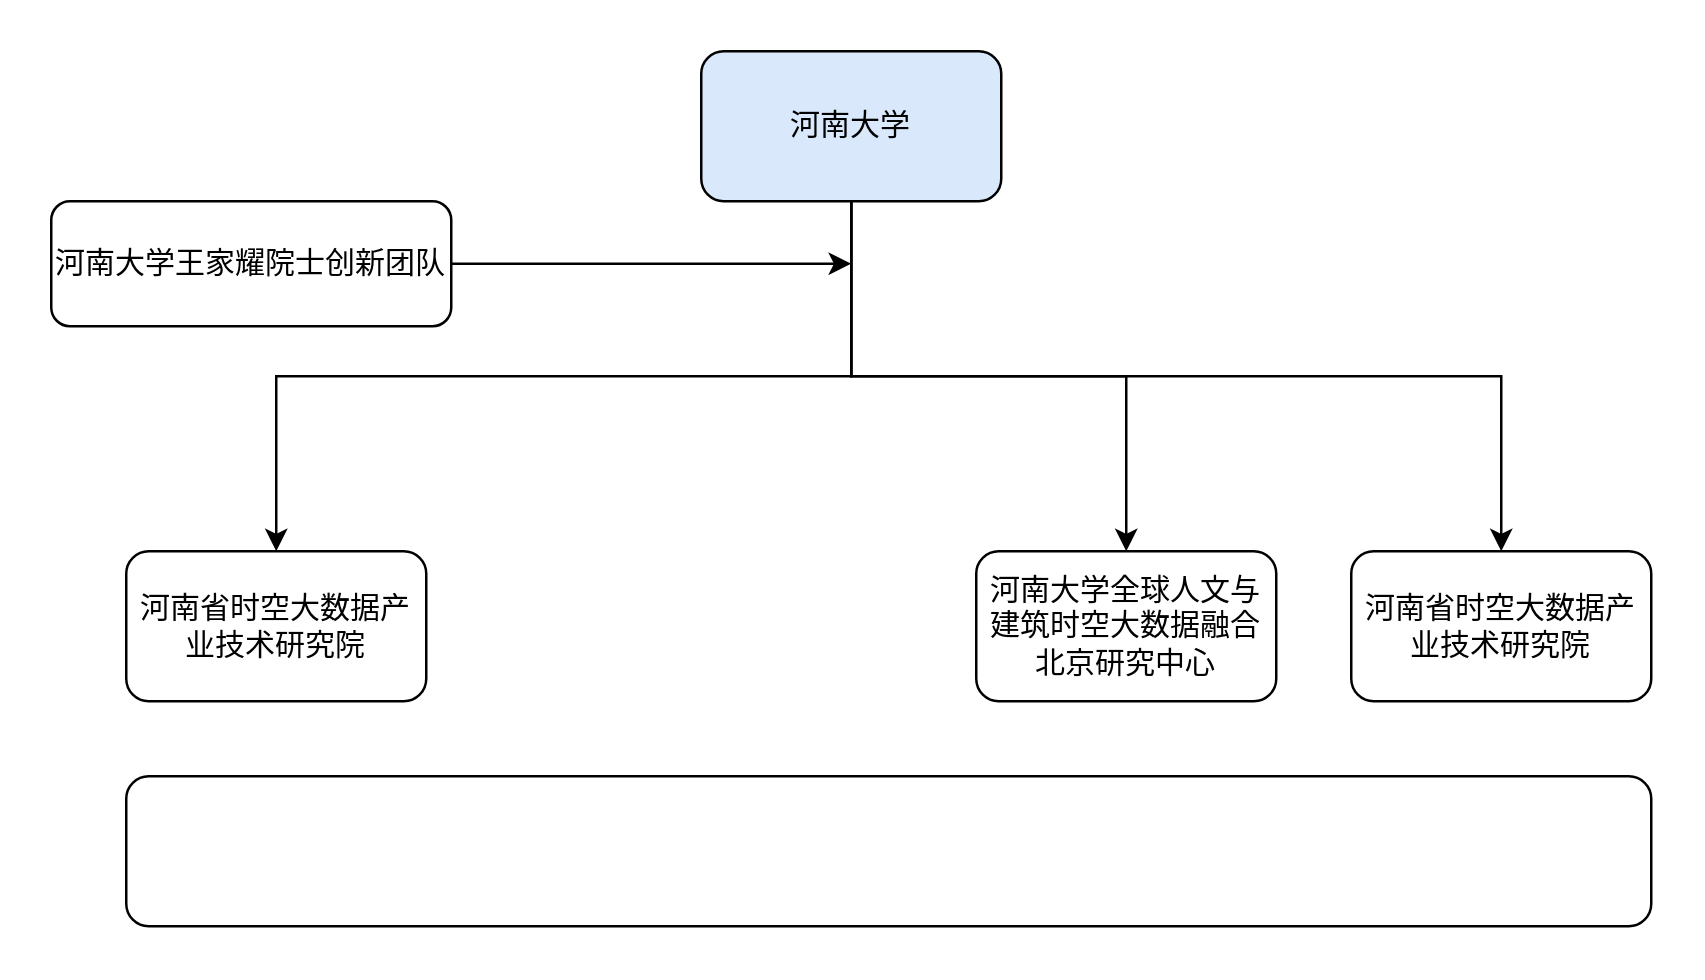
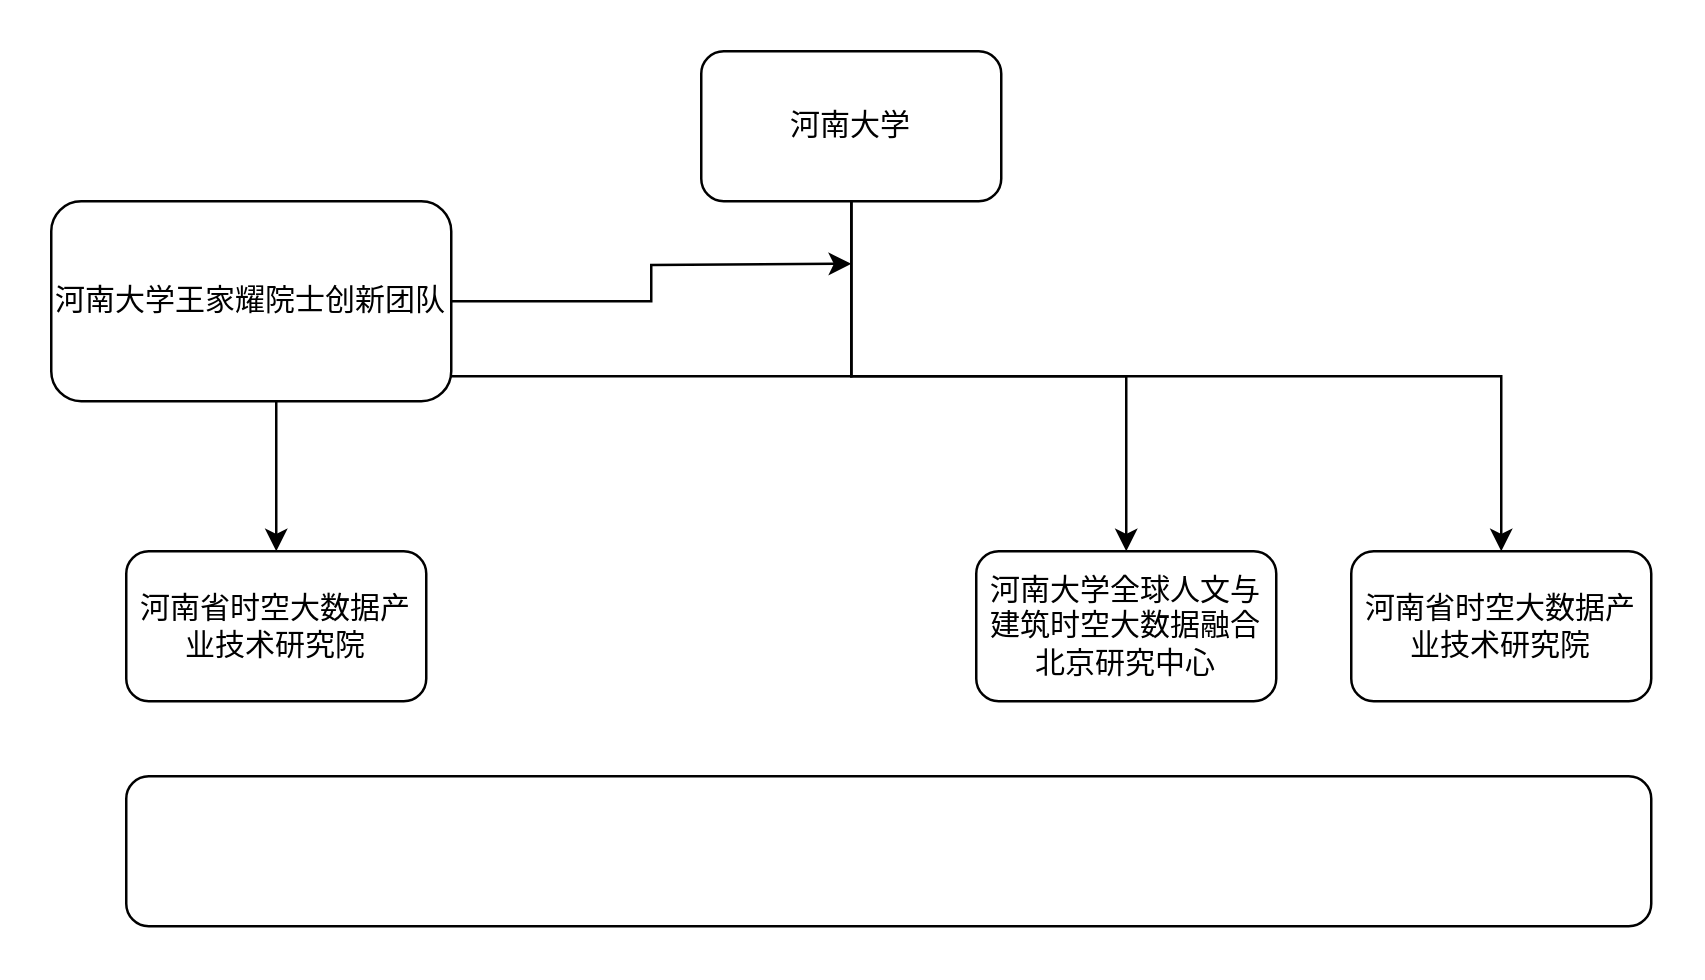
node "河南大学": fillcolor #dae8fc -> #ffffff
node "河南大学王家耀院士创新团队": size 400x125 -> 400x200
